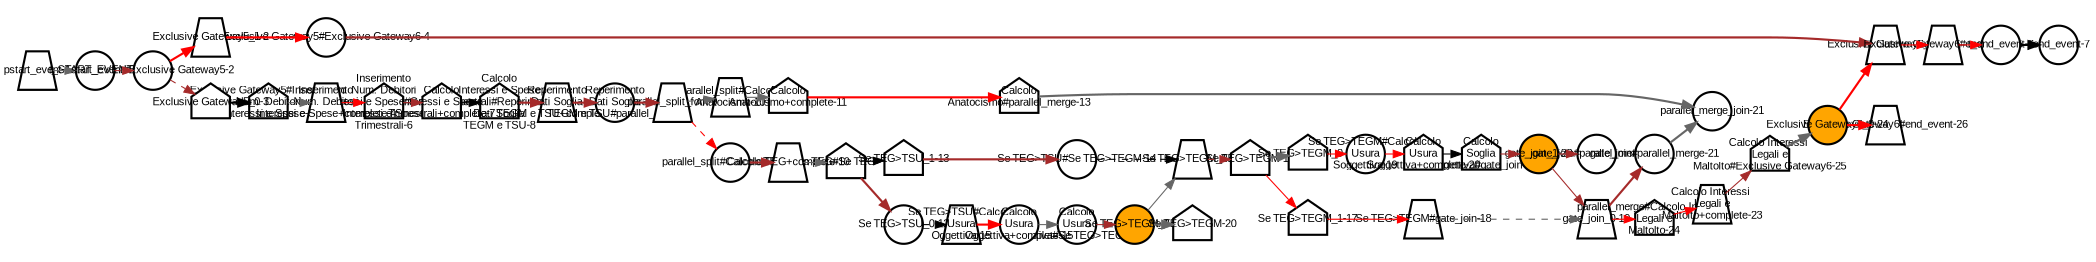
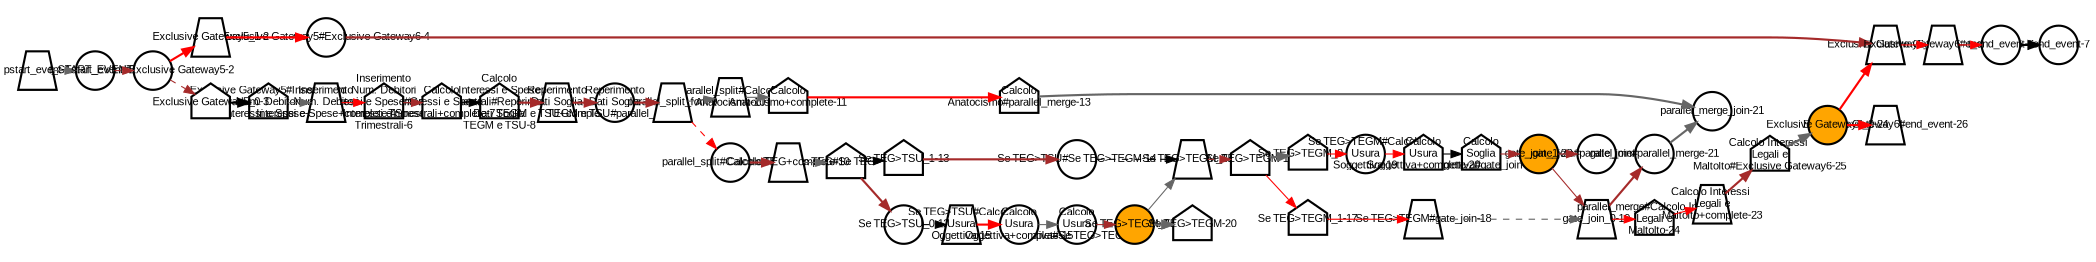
edge "Calcolo Interessi Legali e Maltolto+complete-23" -> "Calcolo Interessi Legali e Maltolto#Exclusive Gateway6-25": style solid -> bold
